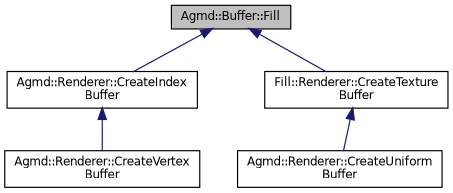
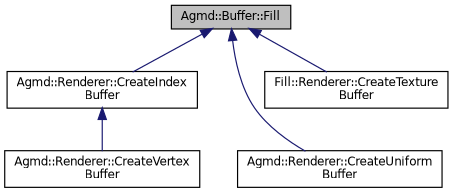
edge "Agmd::Renderer::CreateUniform Buffer" -> "Fill::Renderer::CreateTexture Buffer": now "Agmd::Renderer::CreateUniform Buffer" -> "Agmd::Buffer::Fill"
